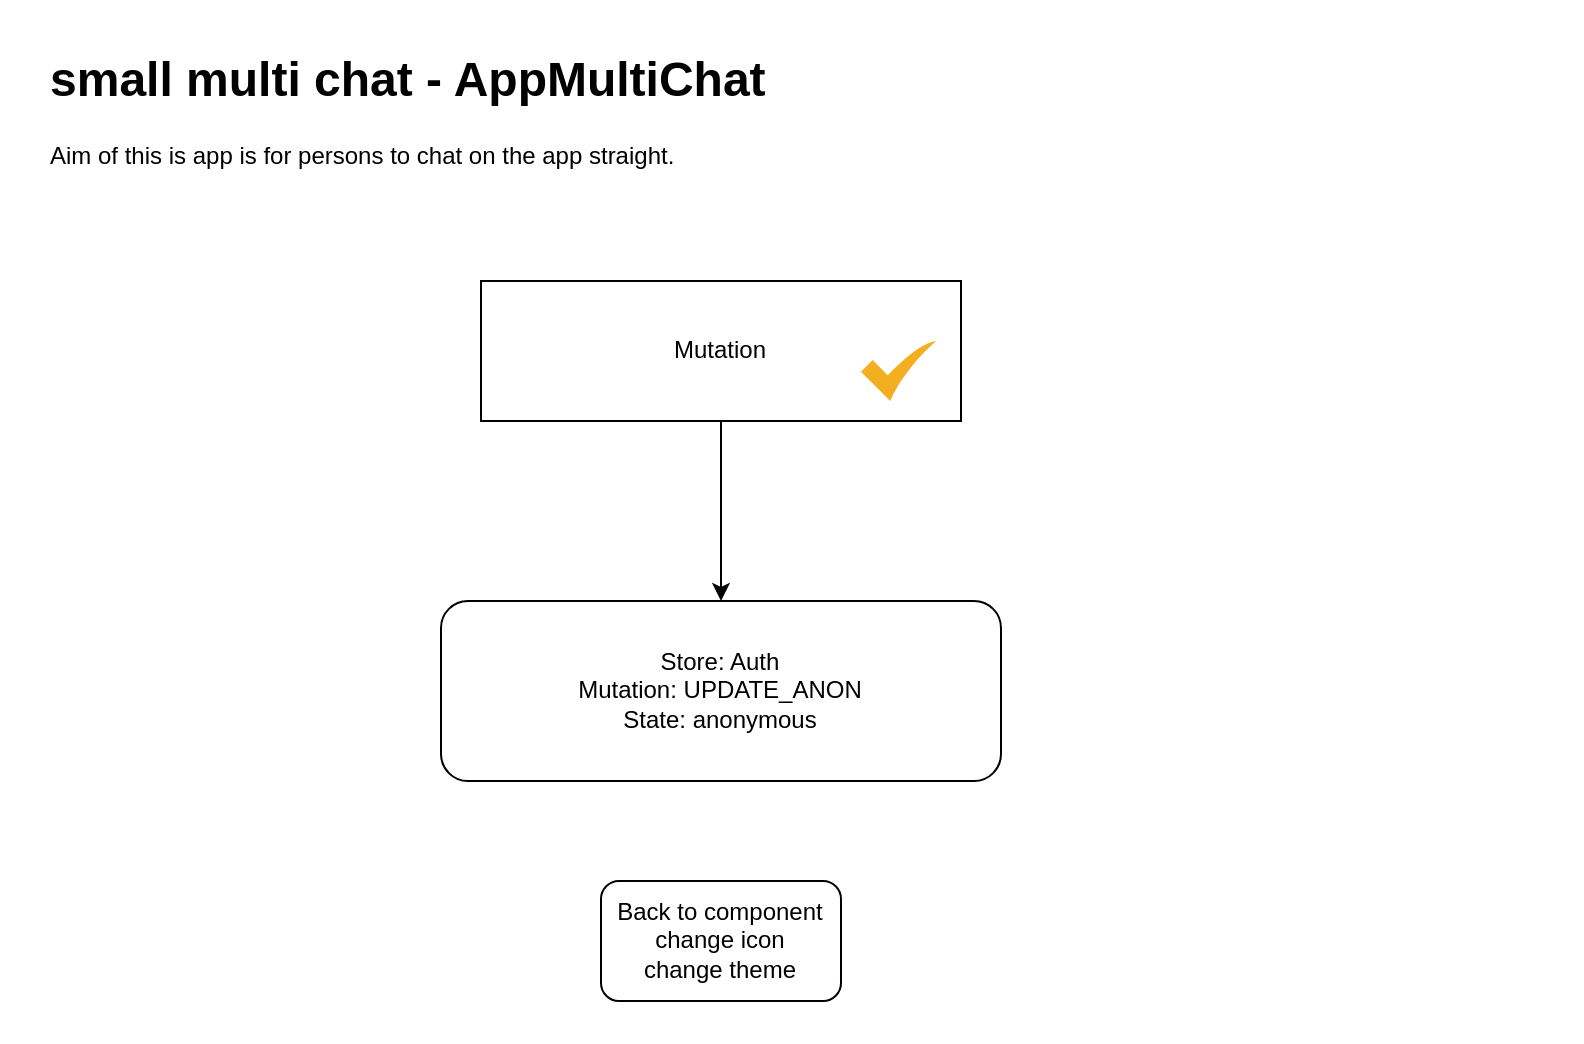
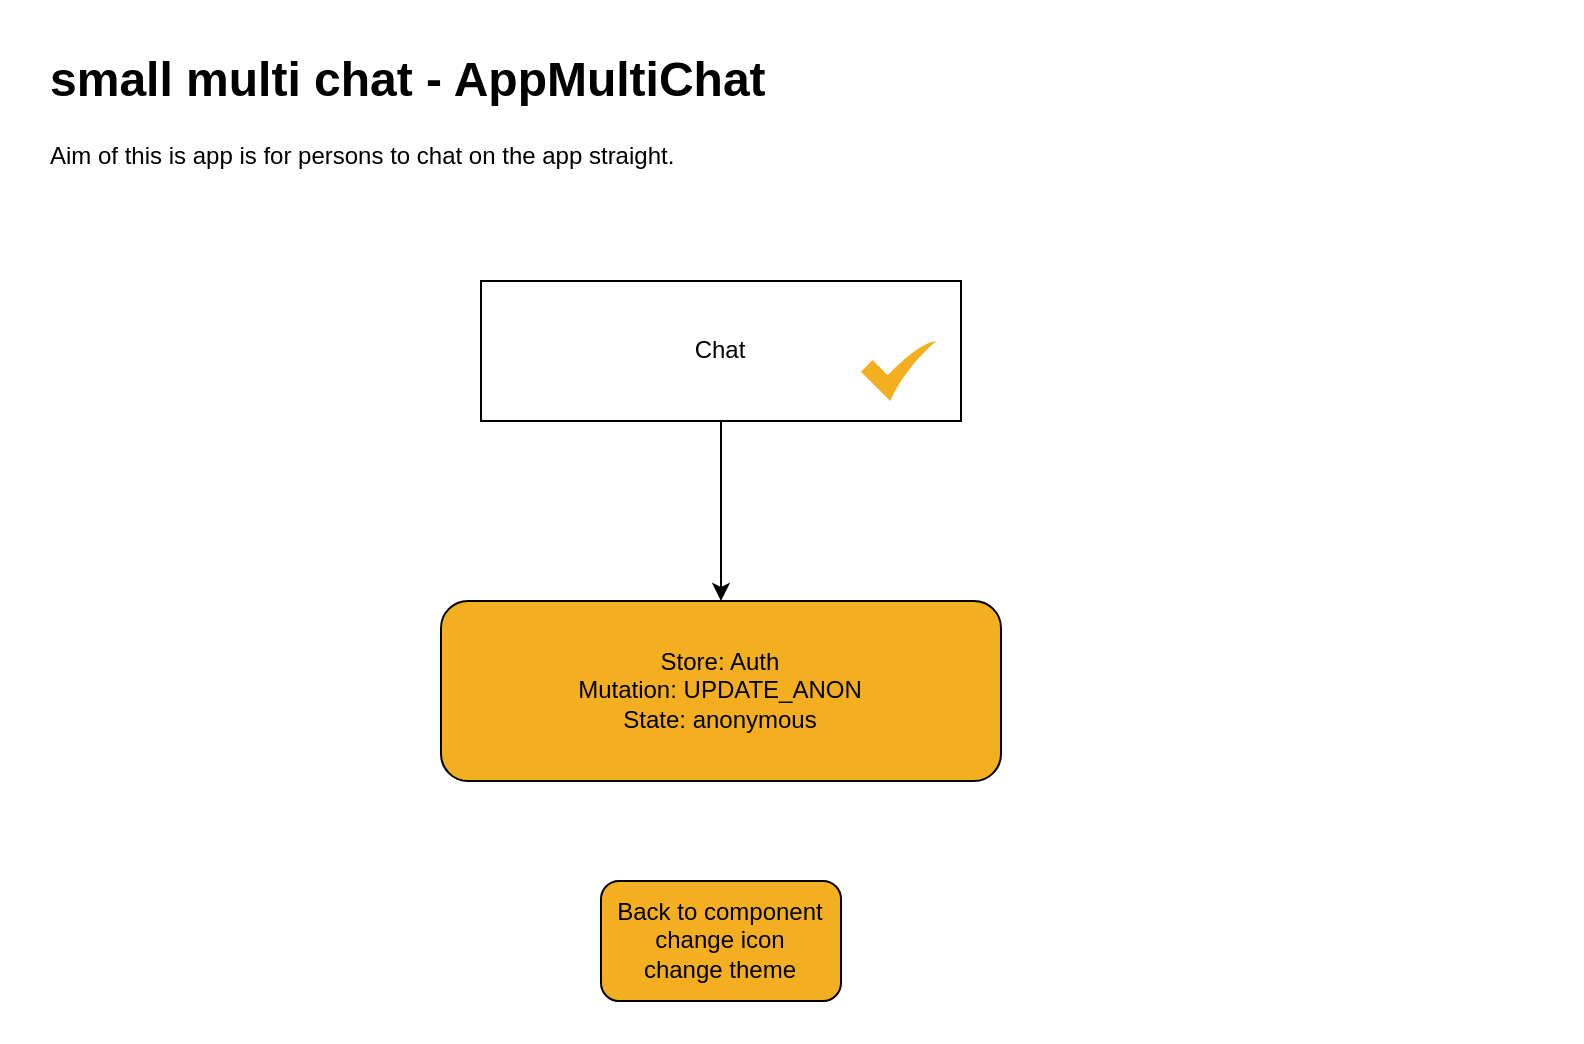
node "Mutation": label "Mutation" -> "Chat"
node "Store: Auth Mutation: UPDATE_ANON State: anonymous": fillcolor #ffffff -> #f4af20
node "Back to component change icon change theme": fillcolor #ffffff -> #f4af20
